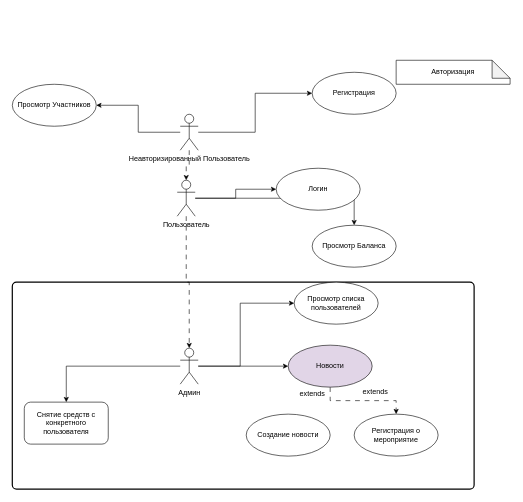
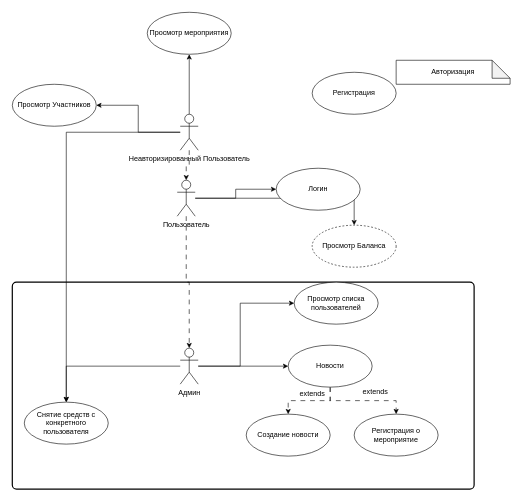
node "Просмотр мероприятия": added
edge "Неавторизированный Пользователь" -> "Просмотр мероприятия": added
edge "Неавторизированный Пользователь" -> "Регистрация": now "Неавторизированный Пользователь" -> "Снятие средств с конкретного пользователя"
node "Просмотр Баланса": style solid -> dashed
node "Новости": fillcolor #e1d5e7 -> #ffffff
edge "Новости" -> "Создание новости": added
node "Снятие средств с конкретного пользователя": shape rounded rectangle -> ellipse
